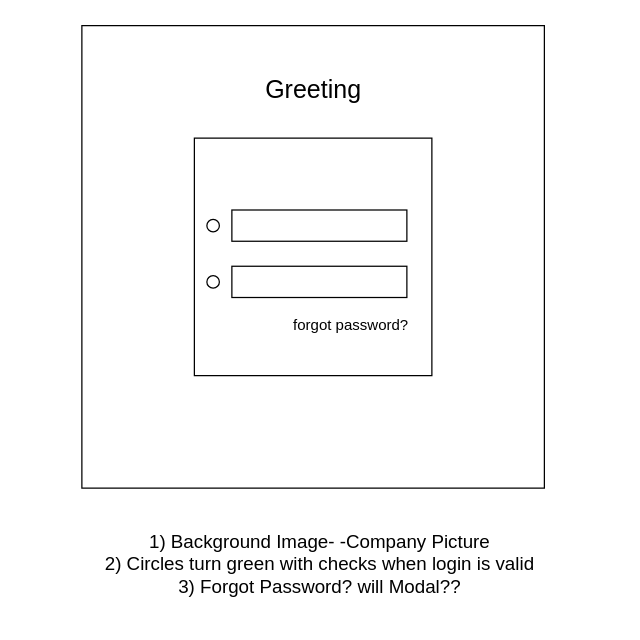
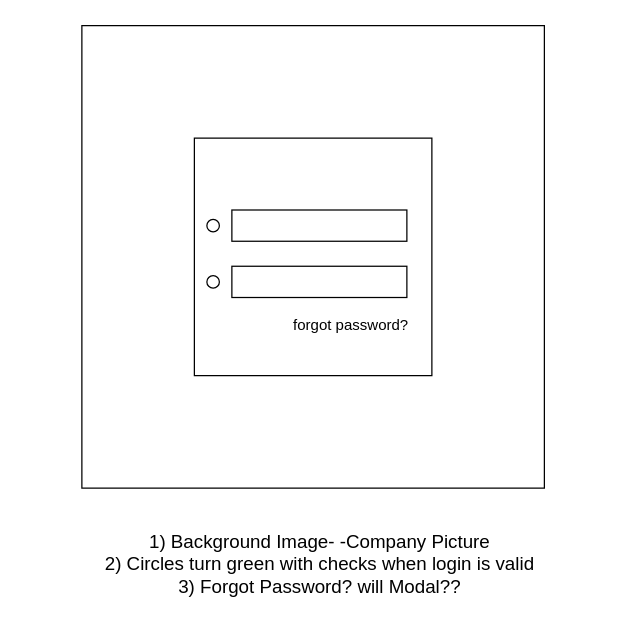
node "Greeting": removed
